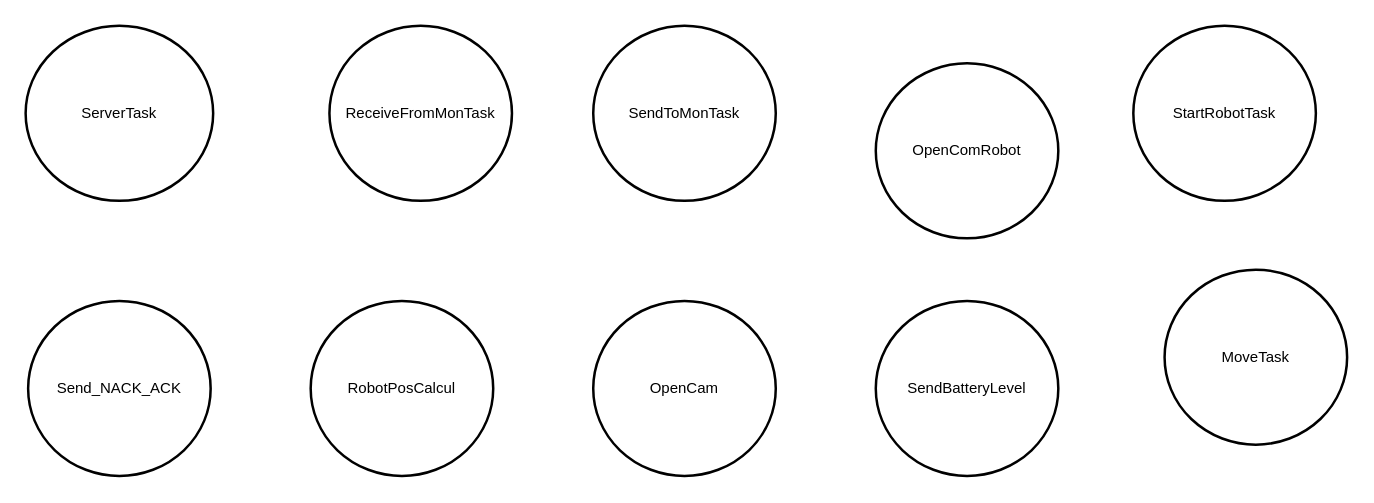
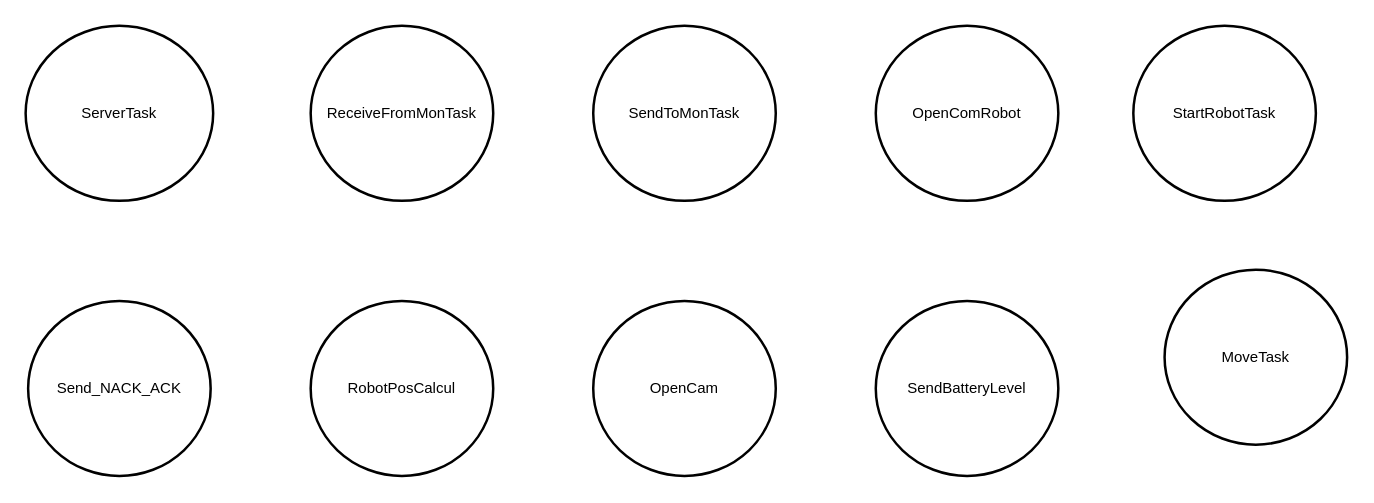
node "ReceiveFromMonTask": moved (421, 113) -> (402, 113)
node "OpenComRobot": moved (967, 151) -> (967, 113)
